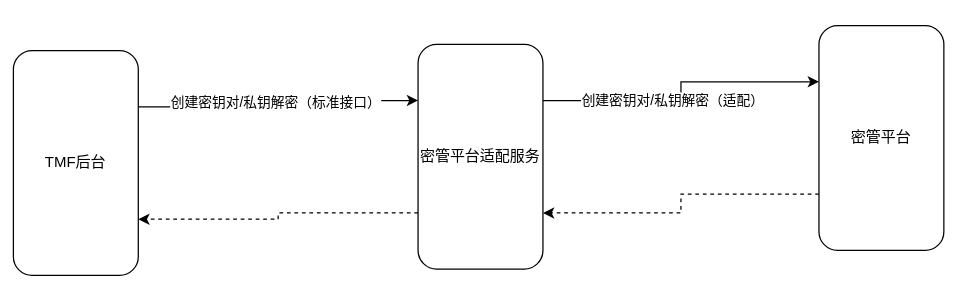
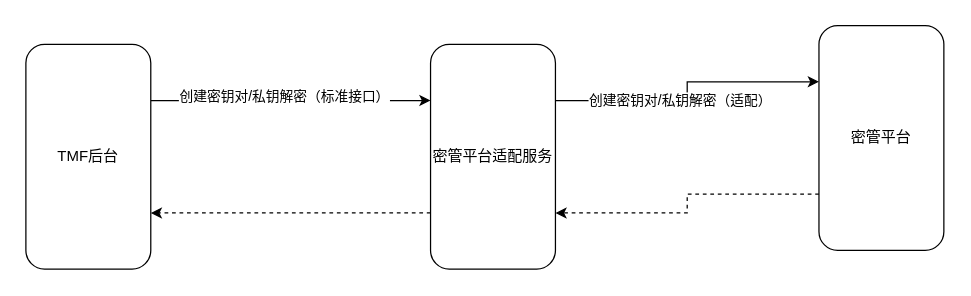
node "密管平台适配服务": moved (481, 157) -> (493, 157)
node "TMF后台": moved (76, 163) -> (88, 157)
